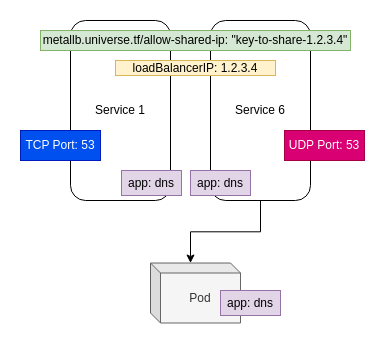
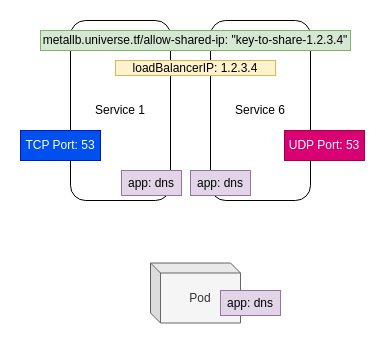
edge "Service 6" -> "Pod": removed
